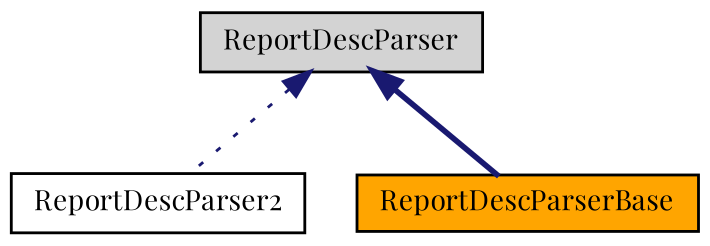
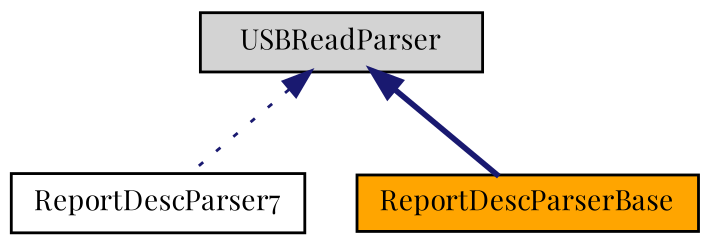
node "ReportDescParser": label "ReportDescParser" -> "USBReadParser"
node "ReportDescParser2": label "ReportDescParser2" -> "ReportDescParser7"
